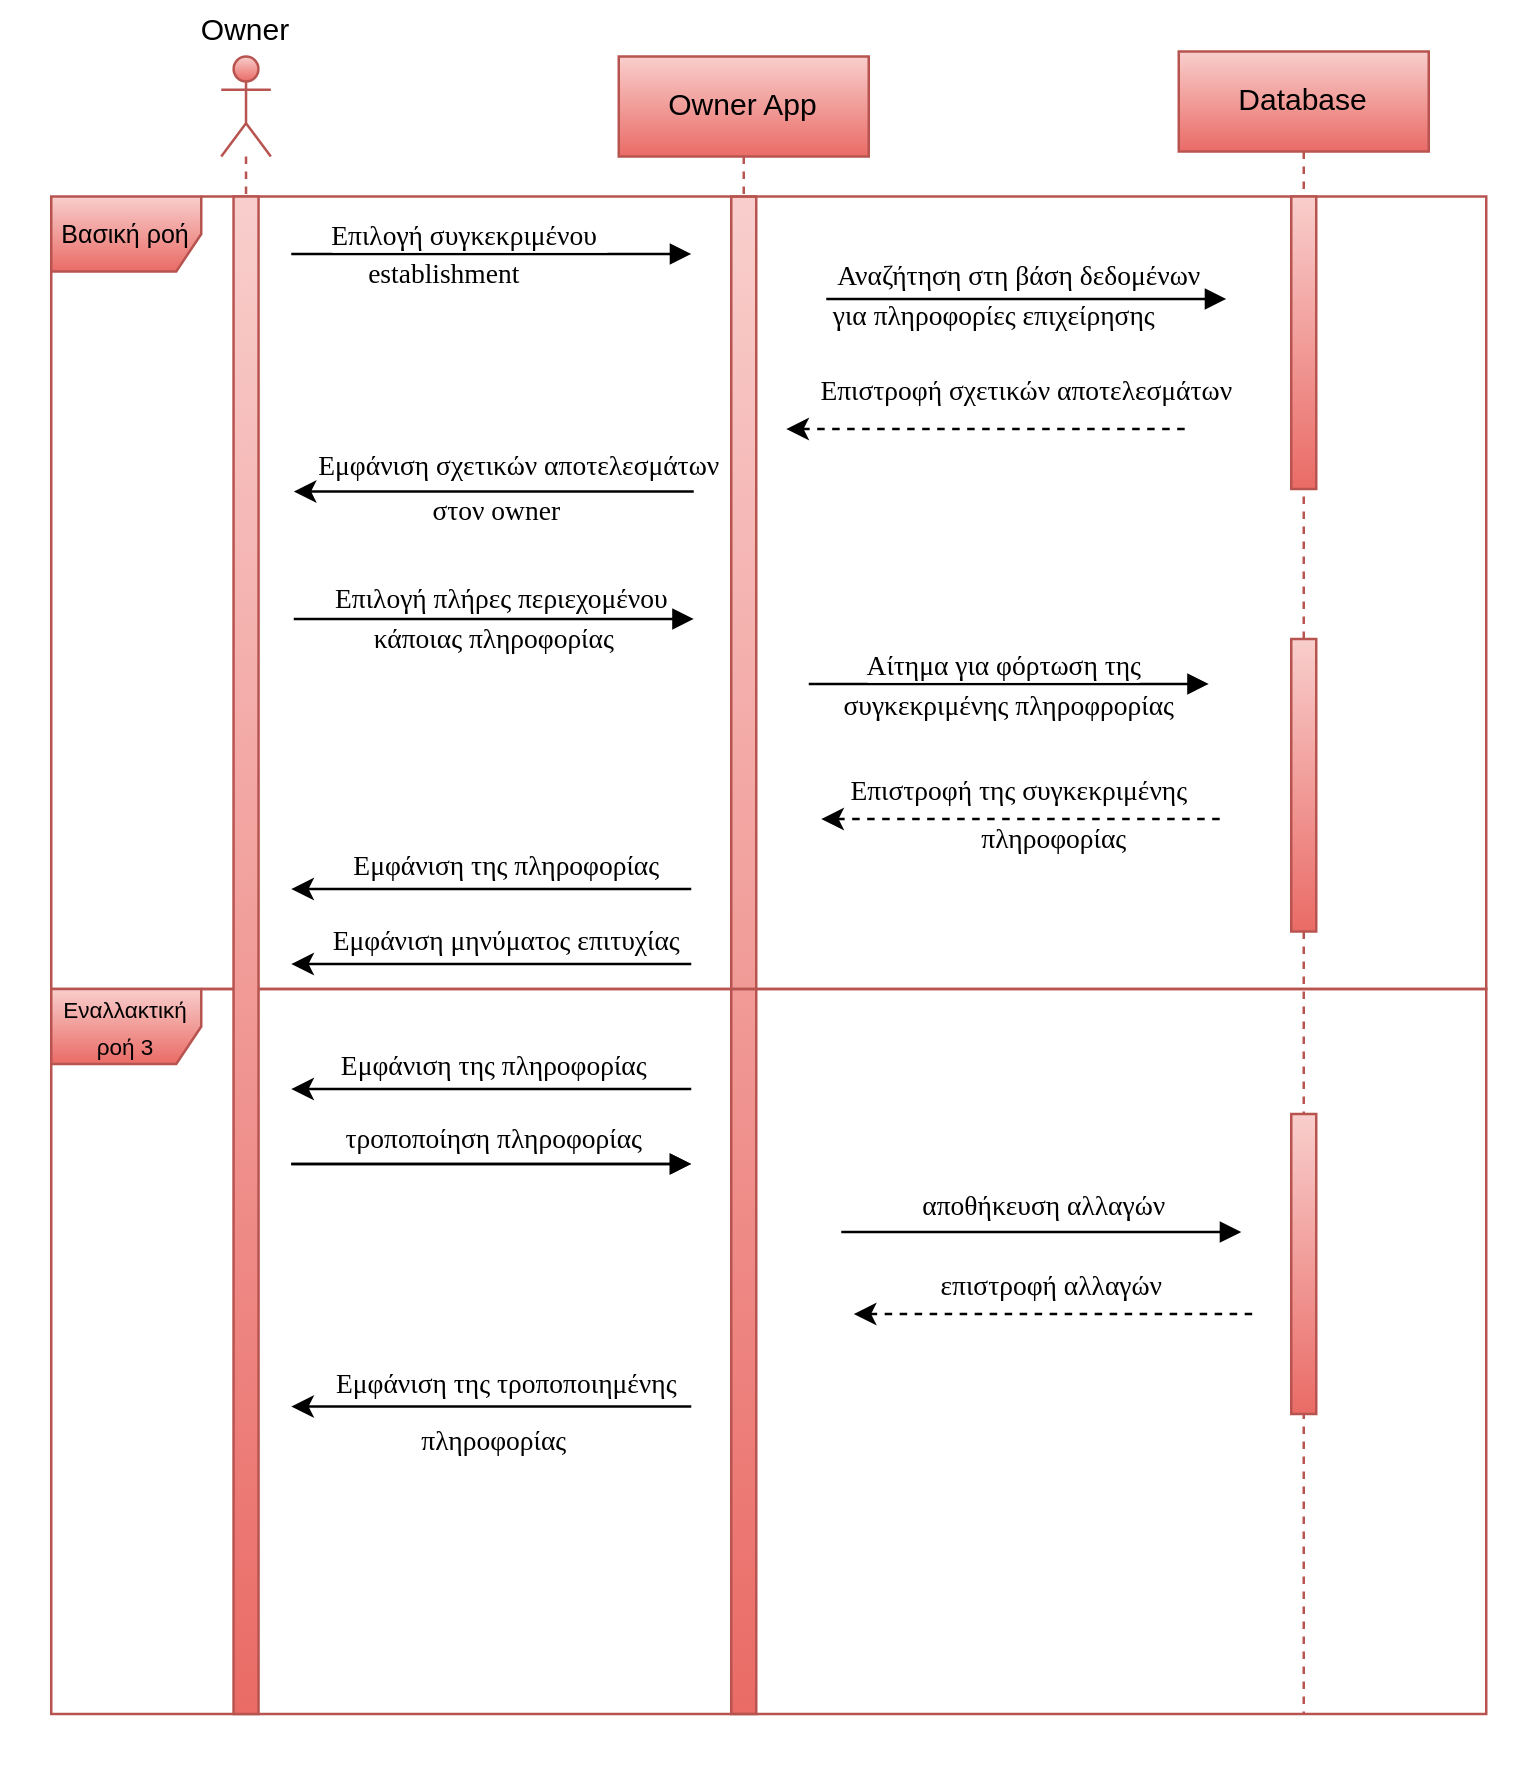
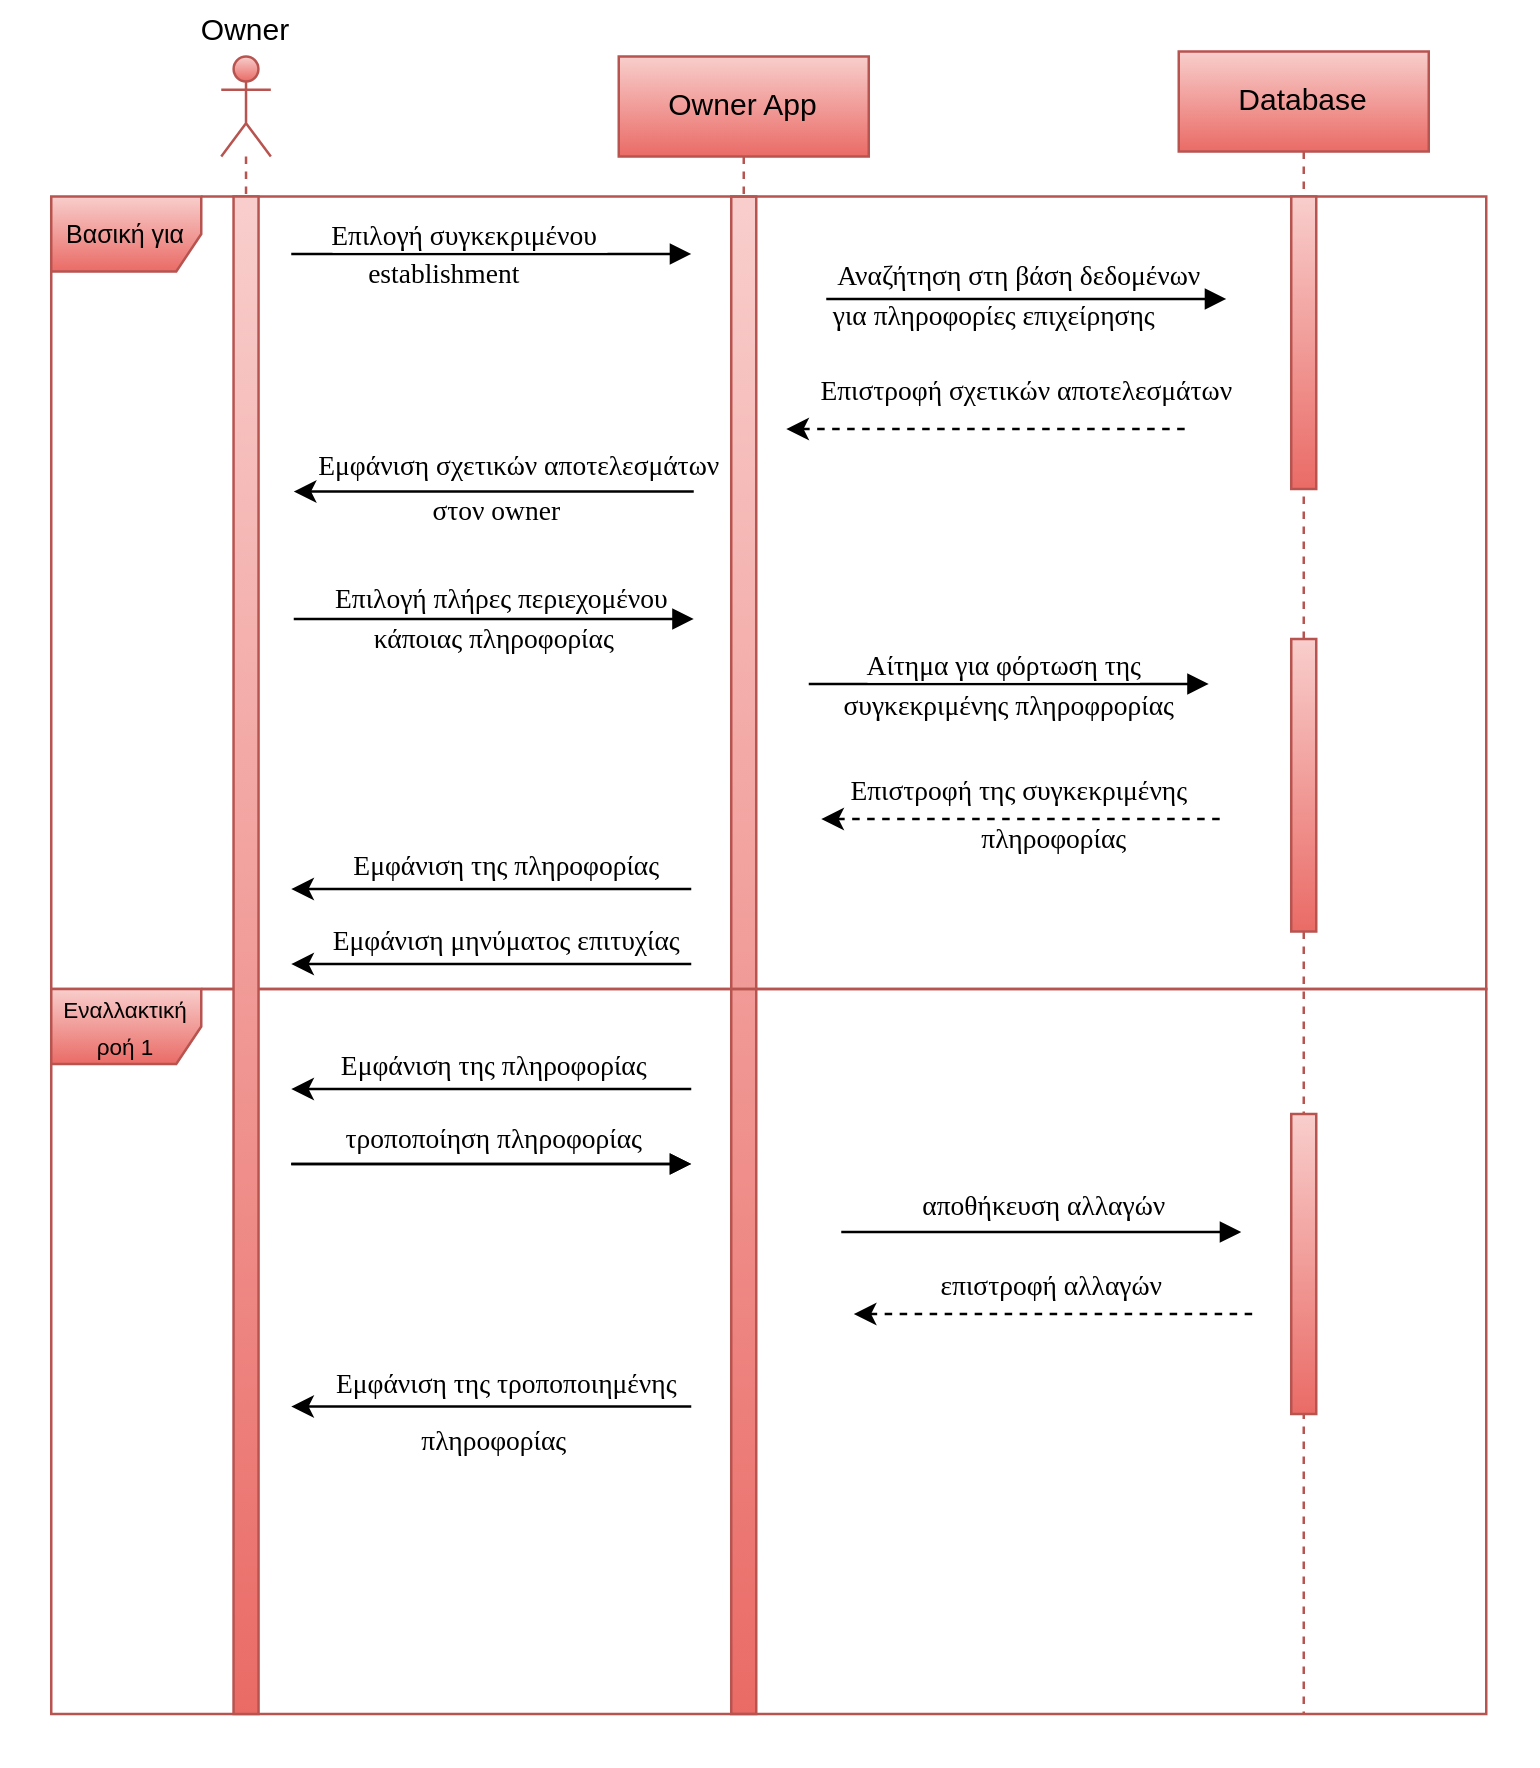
node "Βασική ροή": label "Βασική ροή" -> "Βασική για"
node "Εναλλακτική ροή 3": label "Εναλλακτική ροή 3" -> "Εναλλακτική ροή 1"
